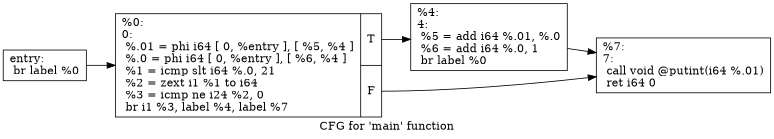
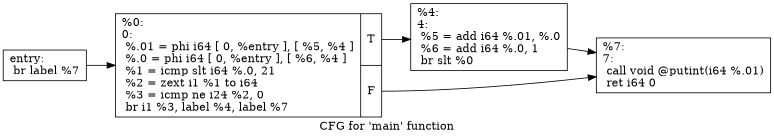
node "%4:": text "br label %0" -> "br slt %0"
node "entry:": text "br label %0" -> "br label %7"
